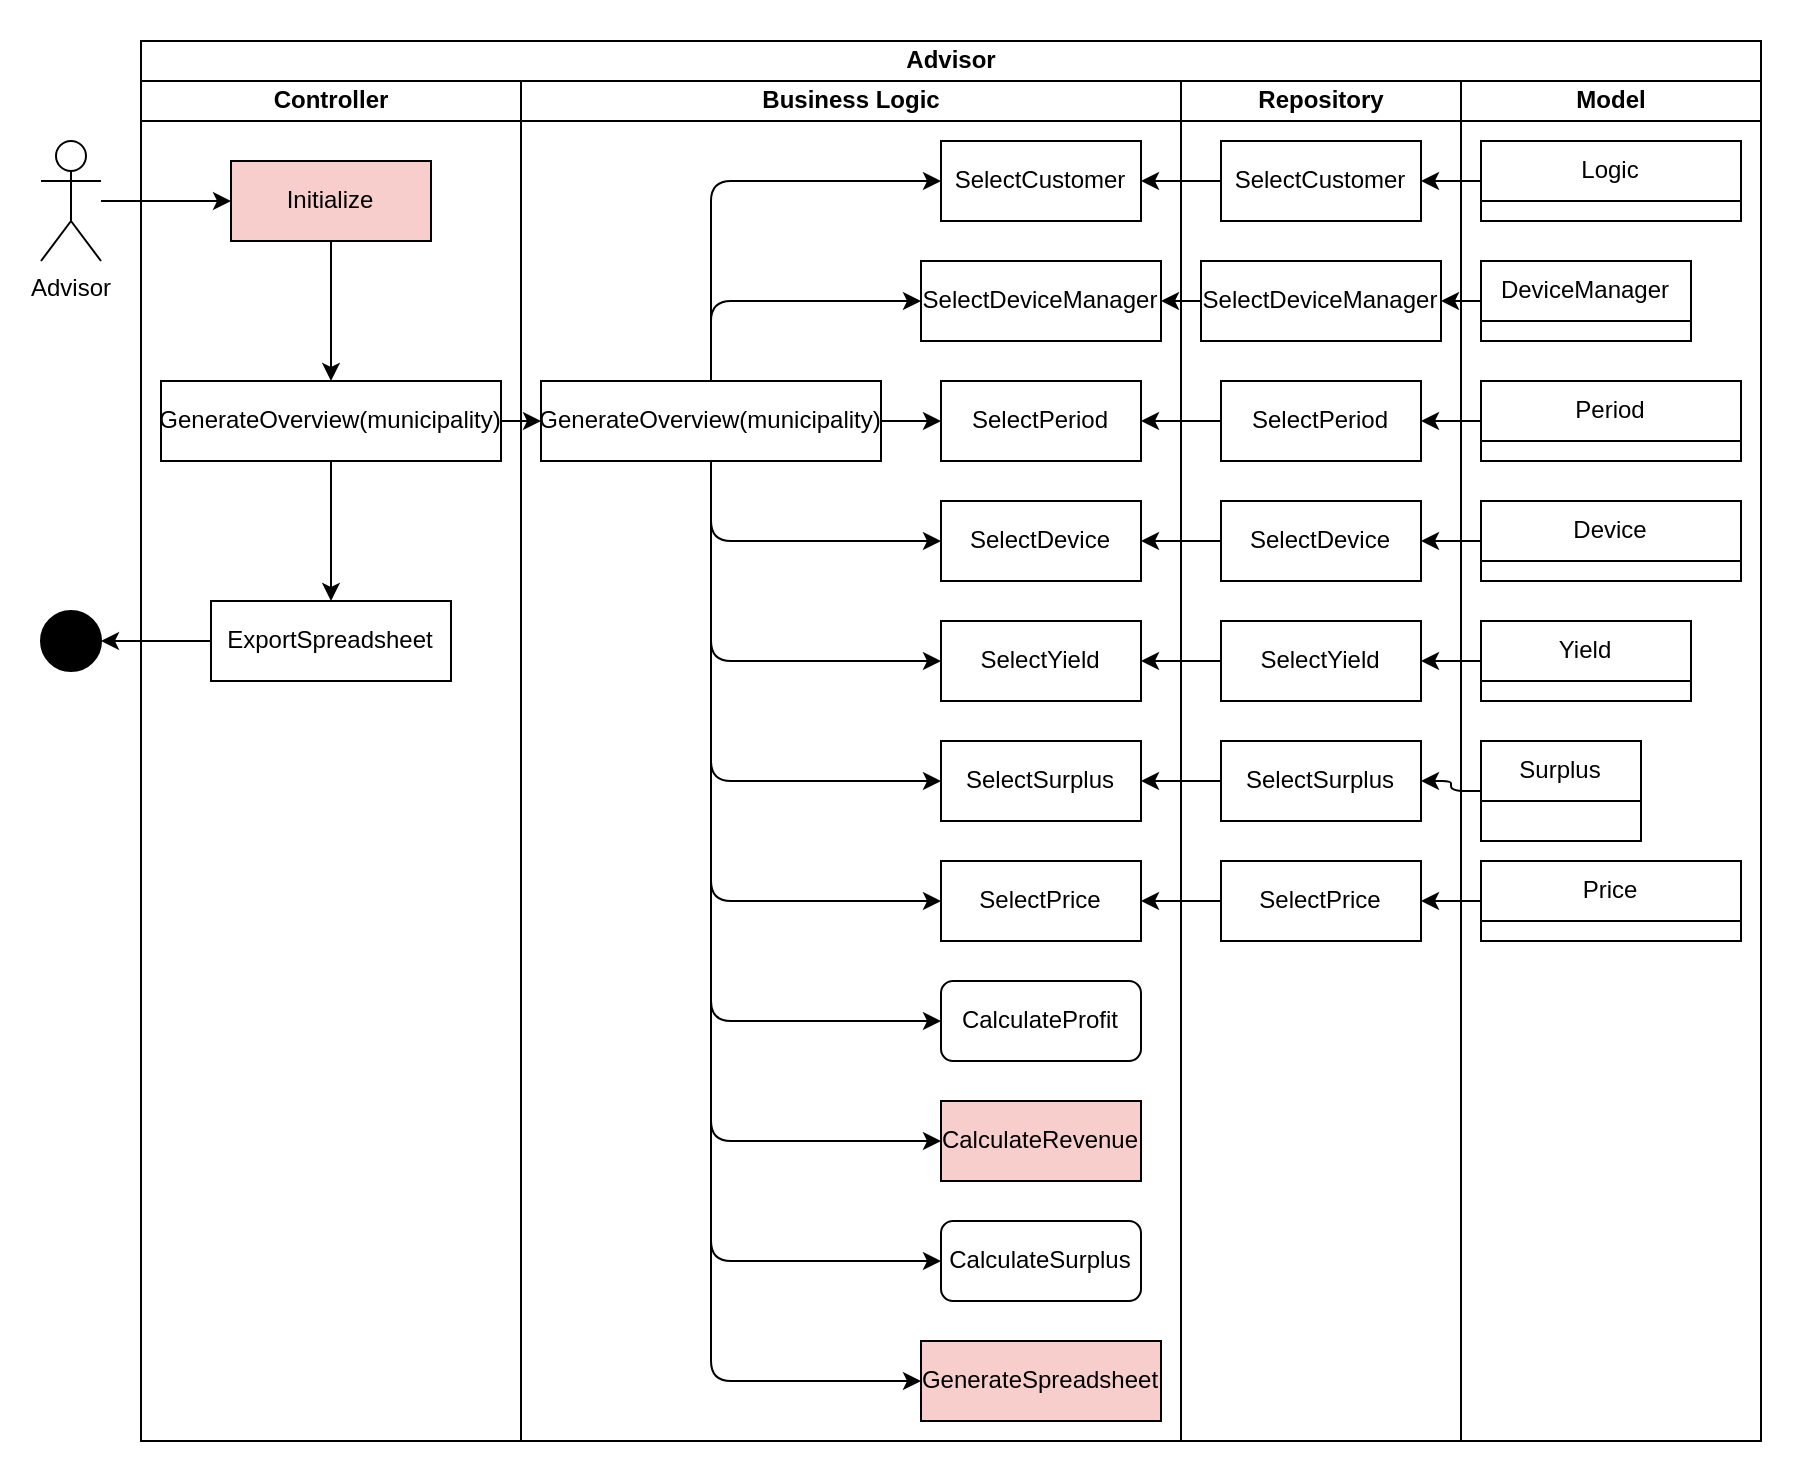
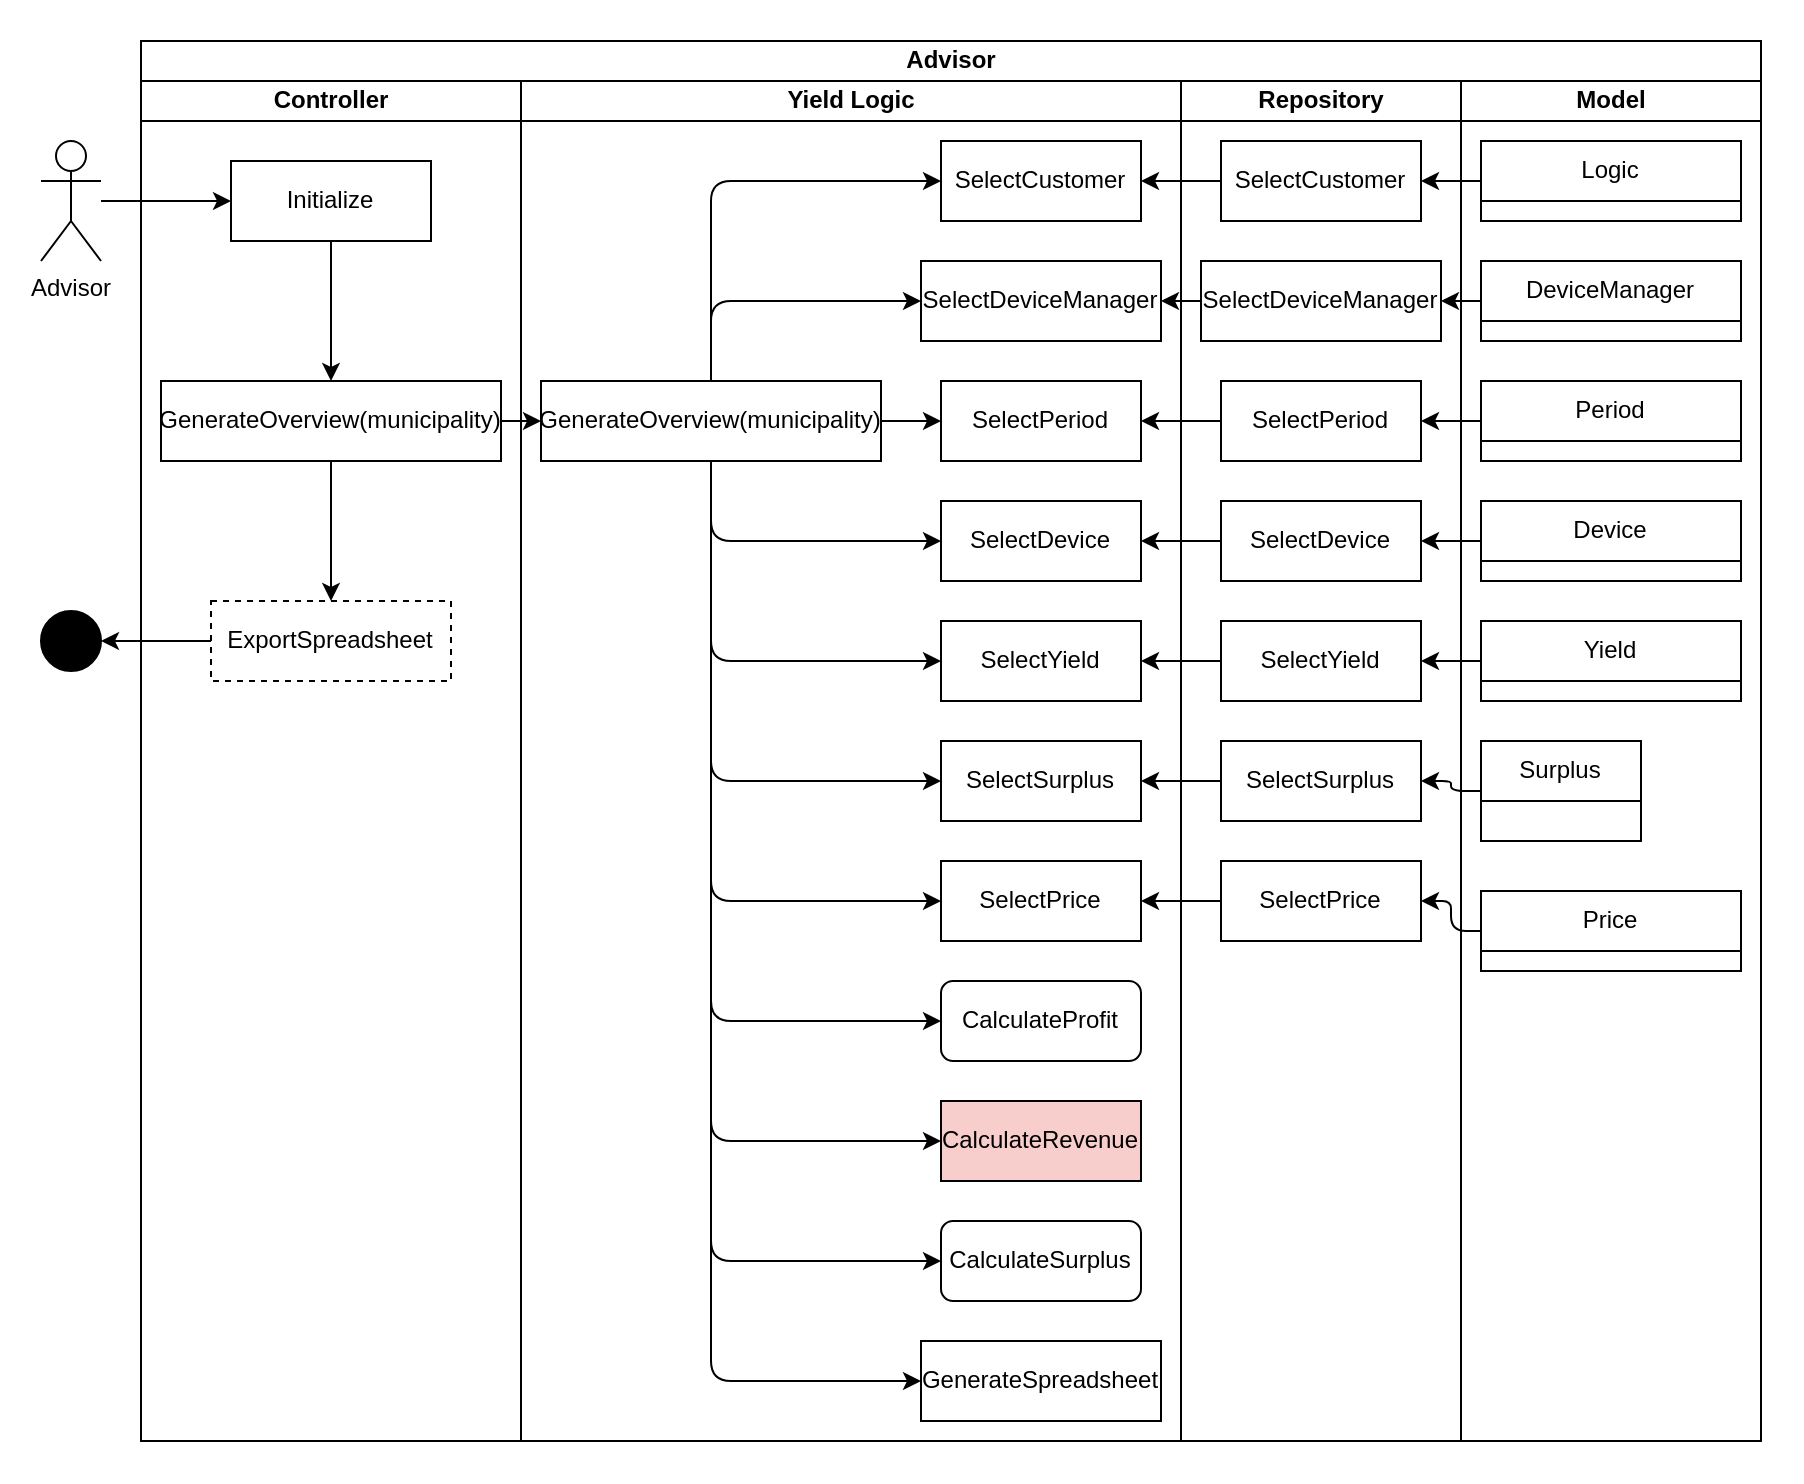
node "Business Logic": label "Business Logic" -> "Yield Logic"
node "Initialize": fillcolor #f8cecc -> #ffffff
node "DeviceManager": size 210x80 -> 260x80
node "ExportSpreadsheet": style solid -> dashed
node "Yield": size 210x80 -> 260x80
node "Price": moved (1611, 901) -> (1611, 931)
node "GenerateSpreadsheet": fillcolor #f8cecc -> #ffffff
